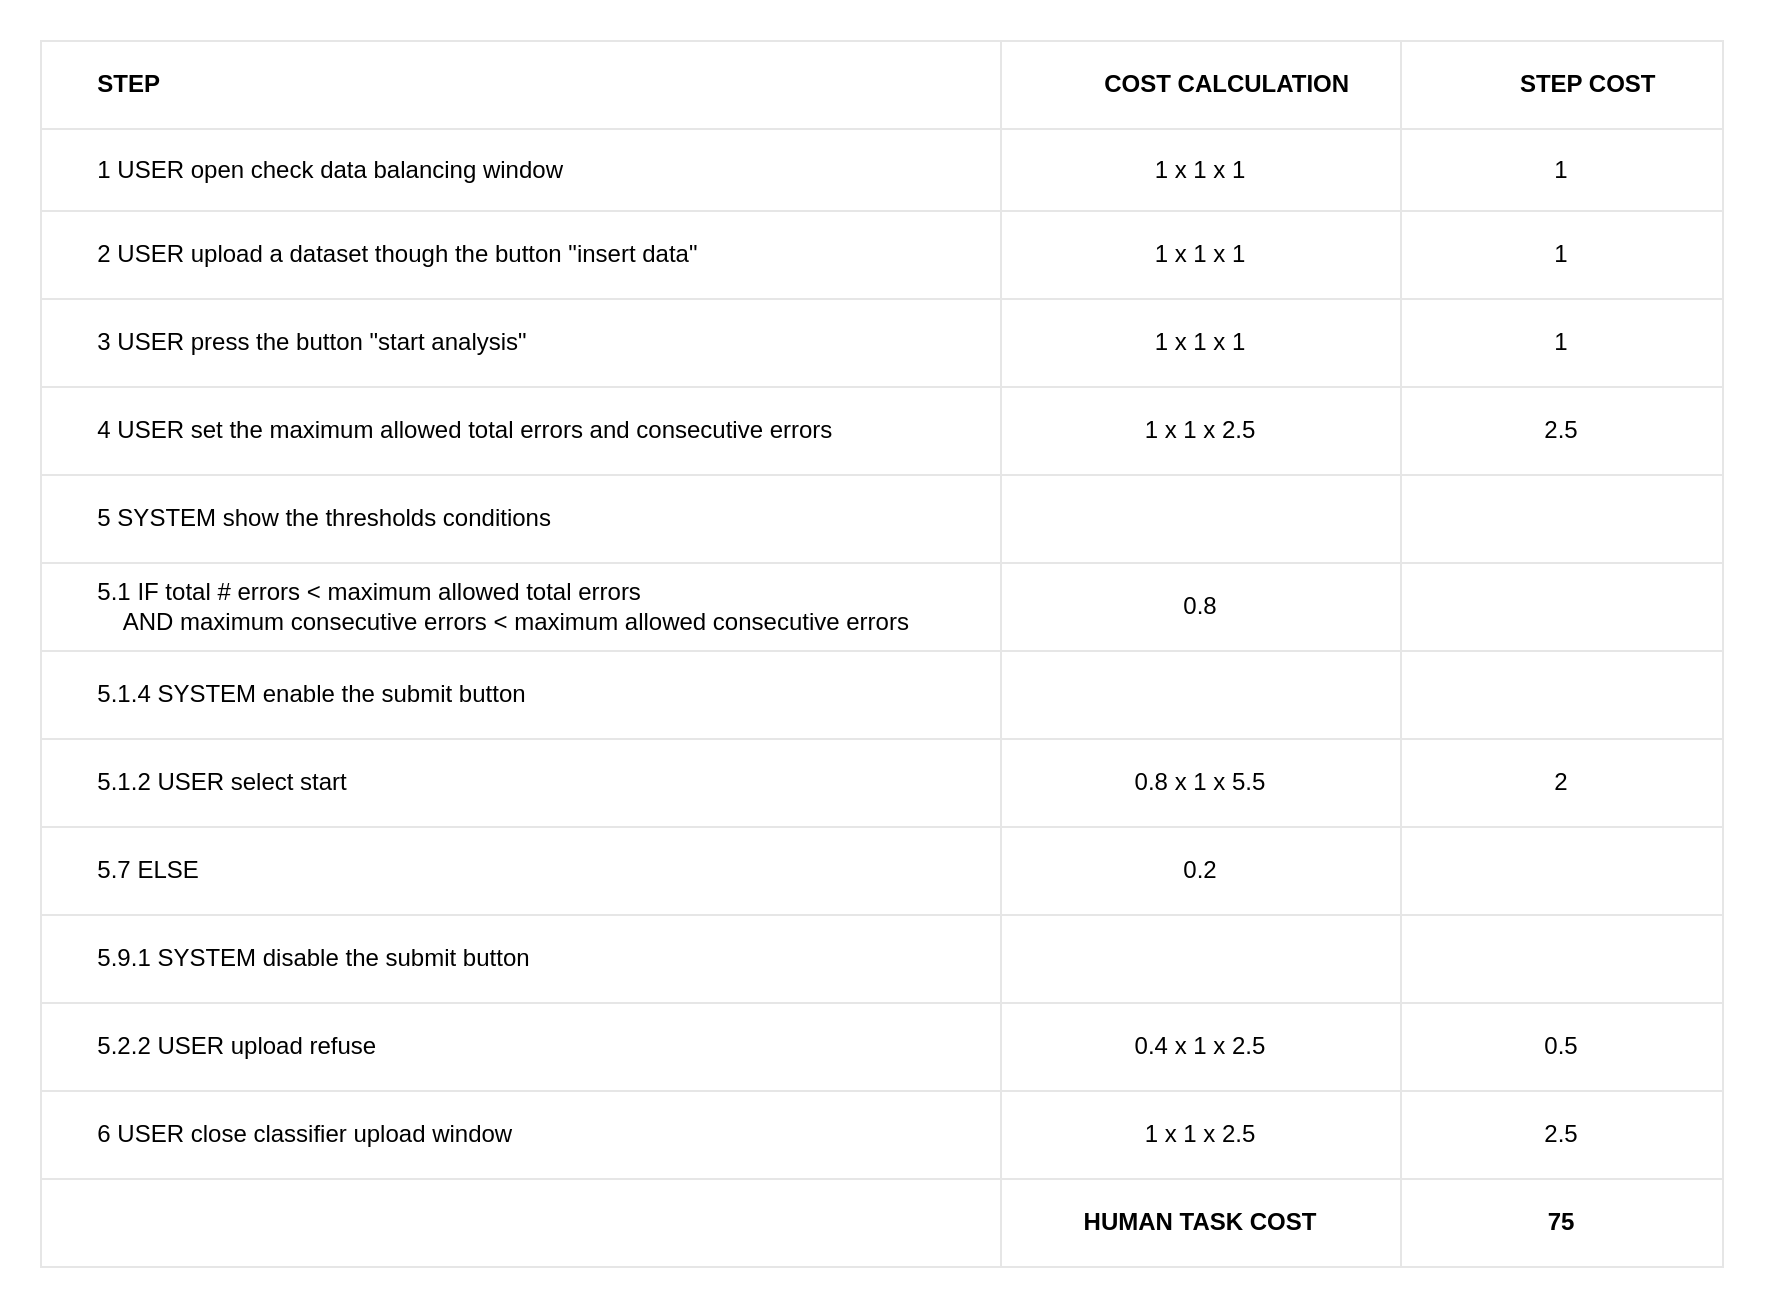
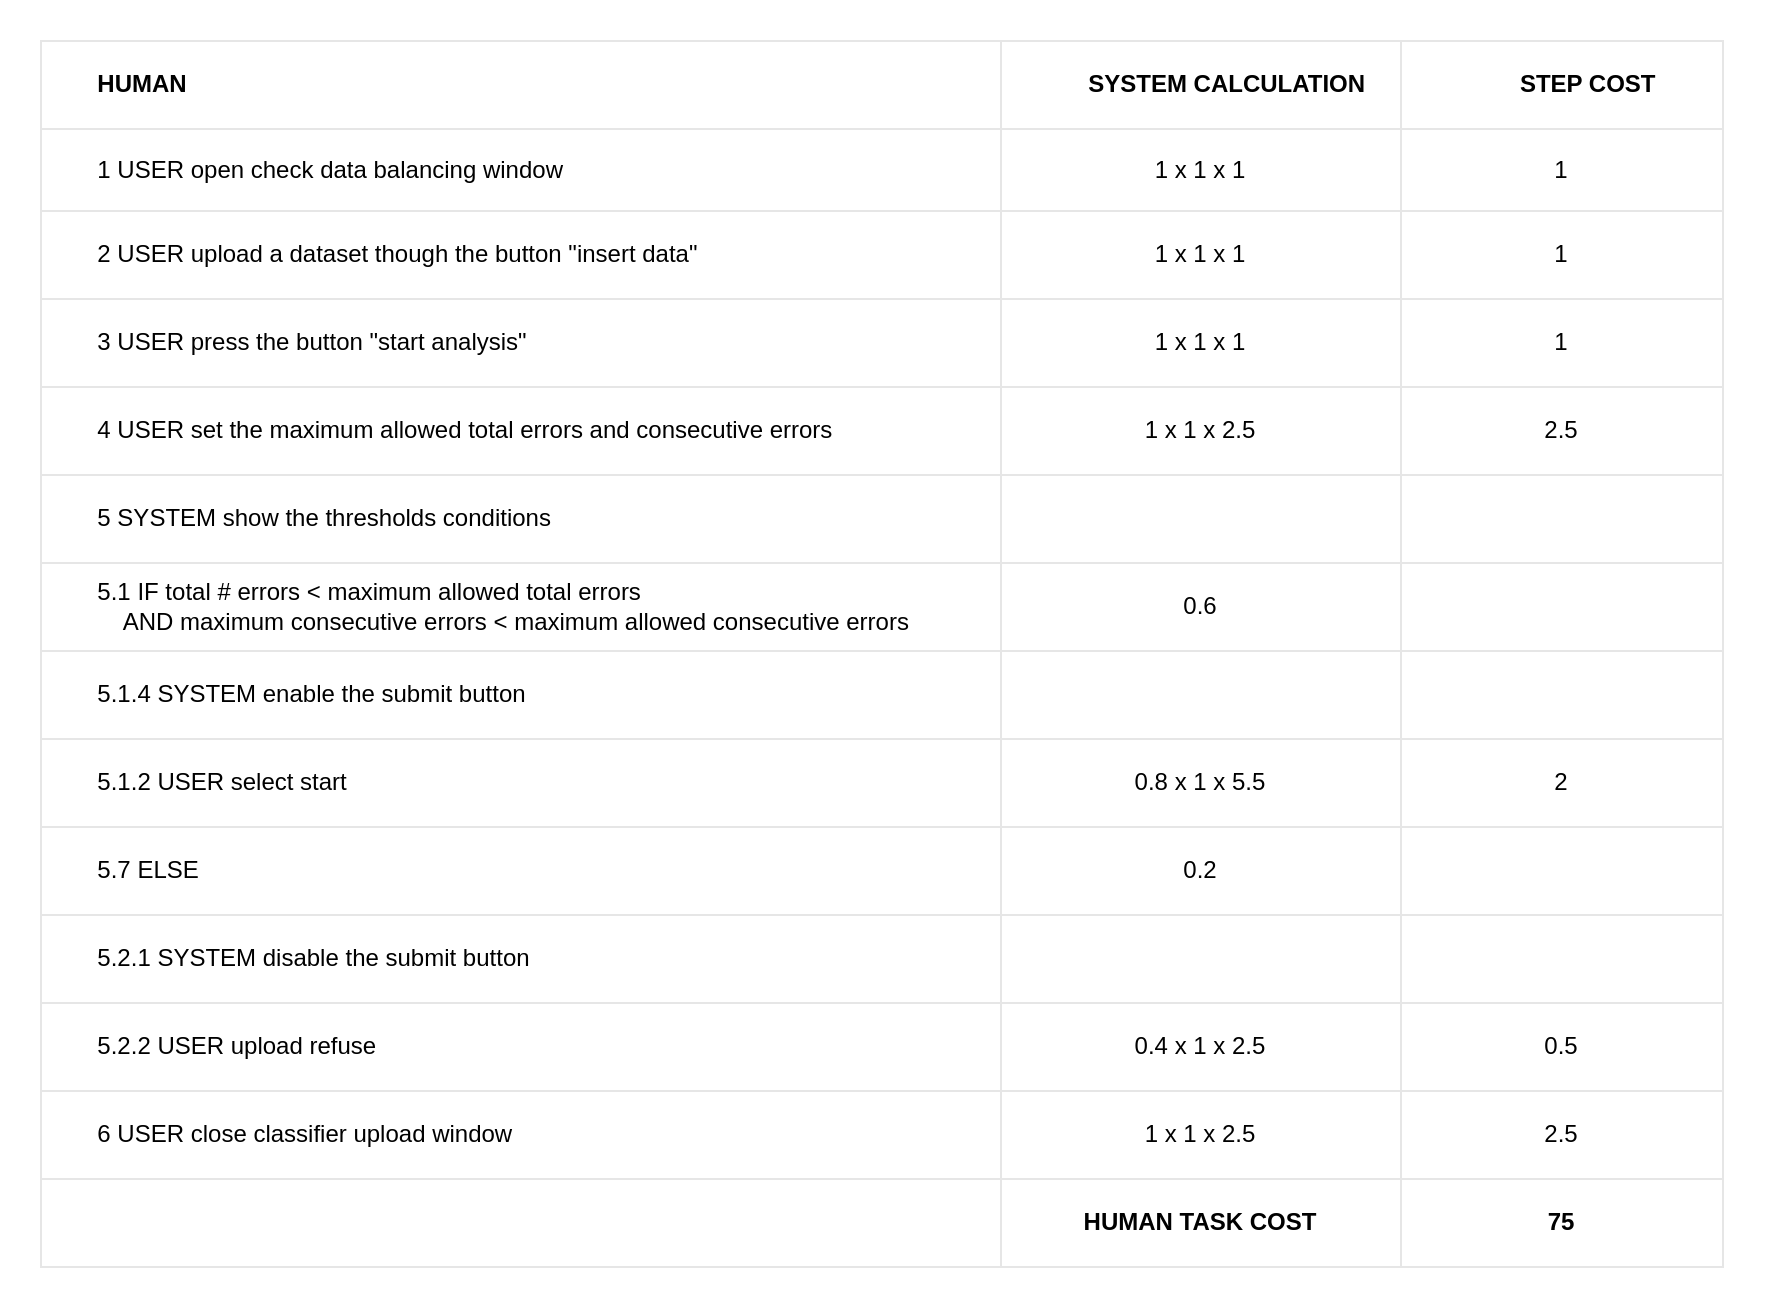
node "STEP": label "STEP" -> "HUMAN"
node "COST CALCULATION": label "COST CALCULATION" -> "SYSTEM CALCULATION"
node "0.8": label "0.8" -> "0.6"
node "5.9.1 SYSTEM disable the submit button": label "5.9.1 SYSTEM disable the submit button" -> "5.2.1 SYSTEM disable the submit button"
